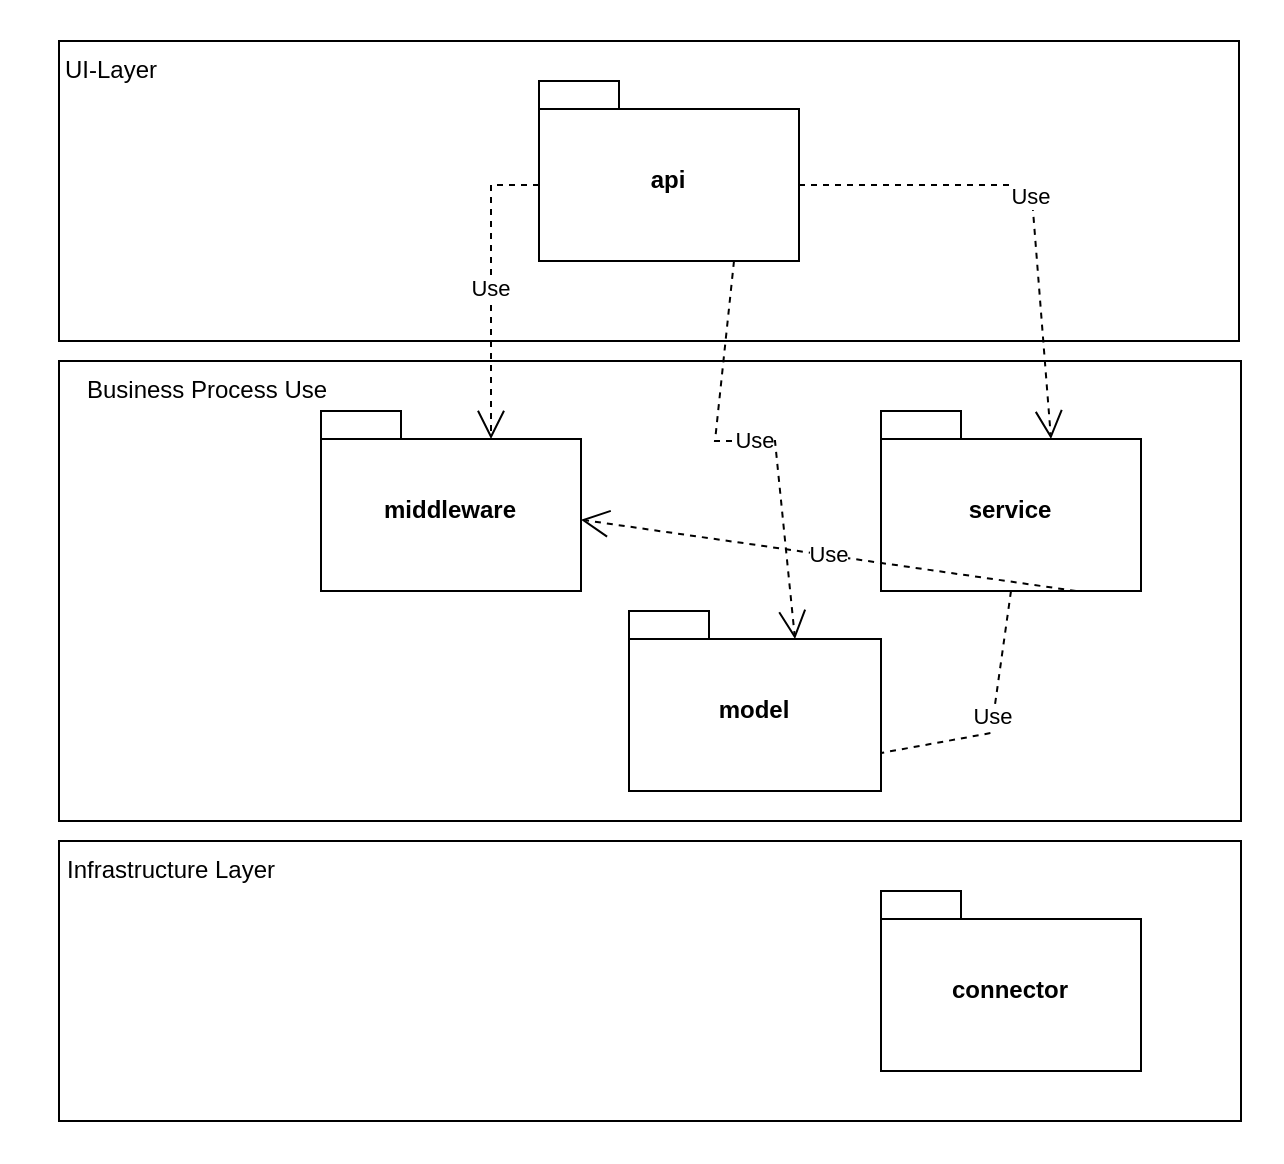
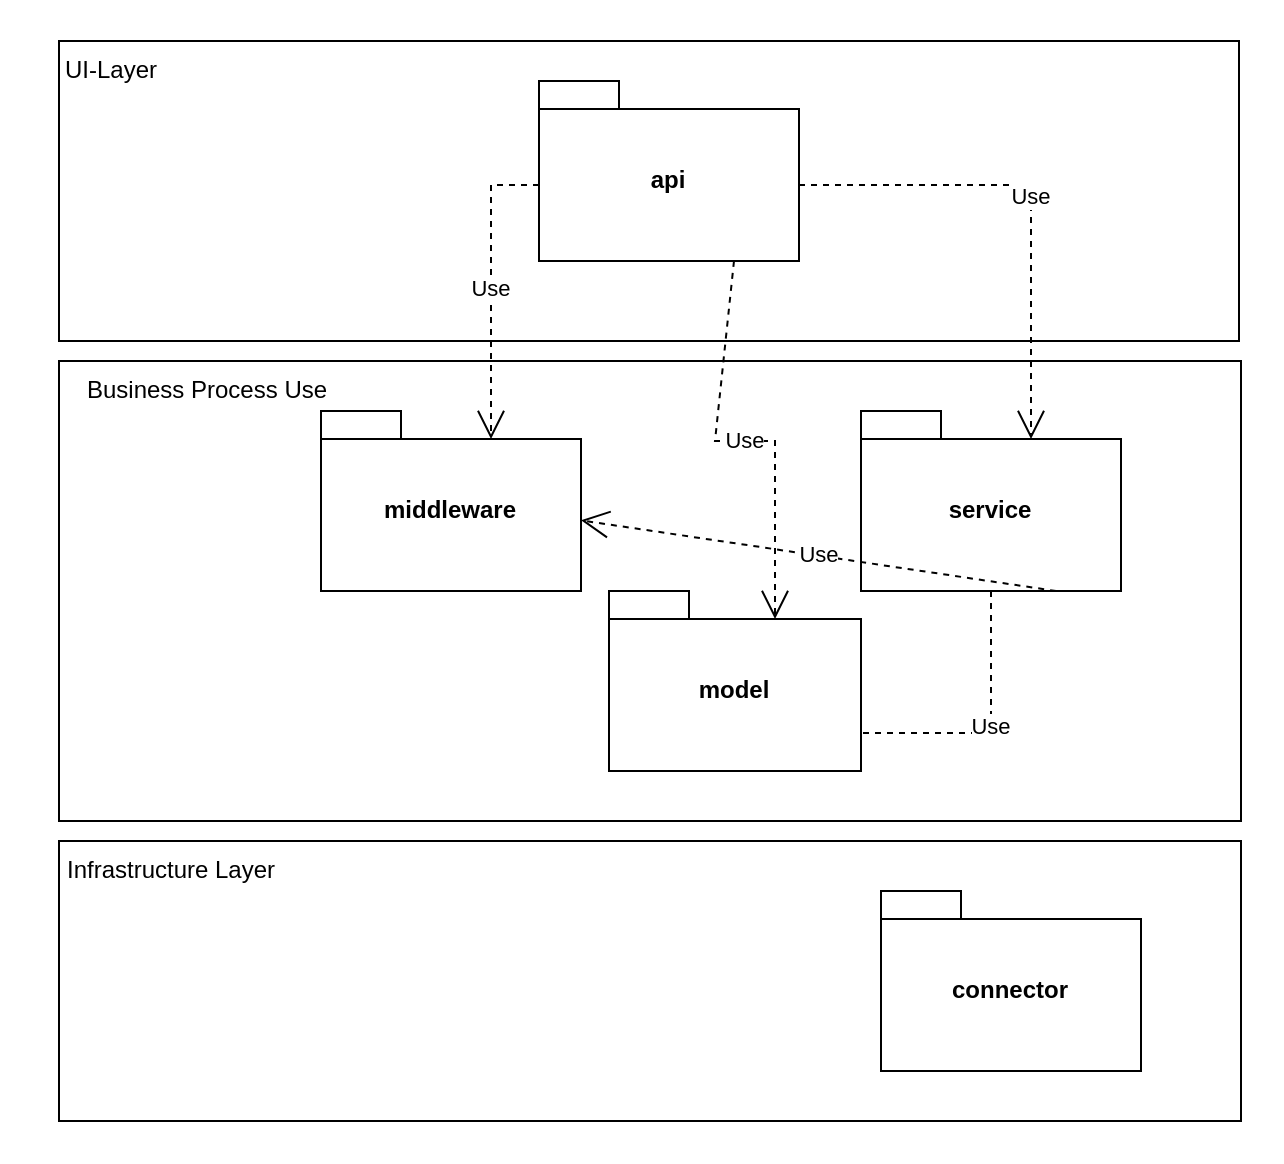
node "service": moved (1011, 501) -> (991, 501)
node "model": moved (755, 701) -> (735, 681)
